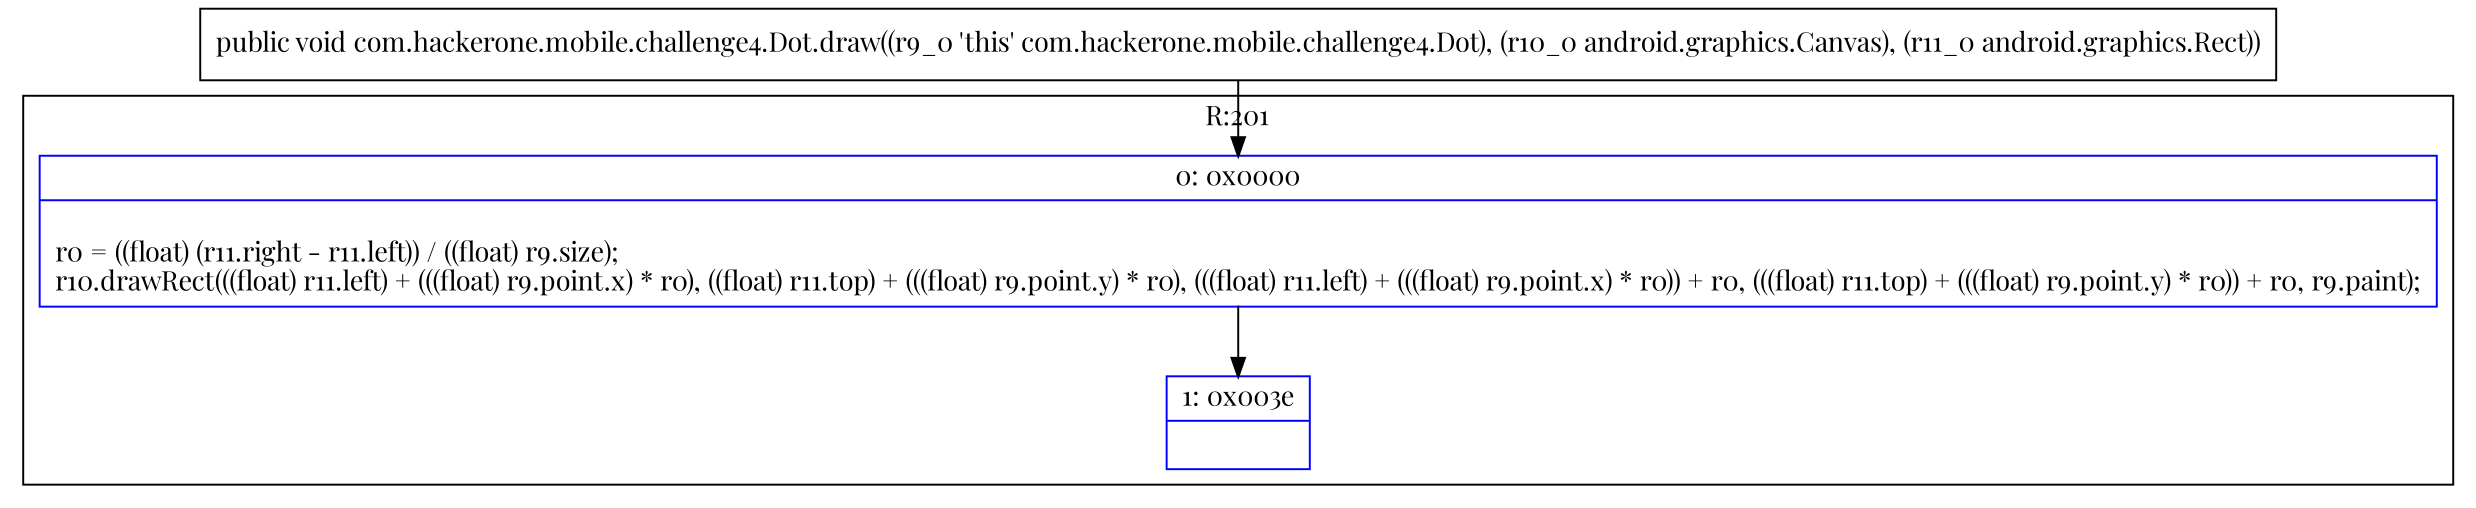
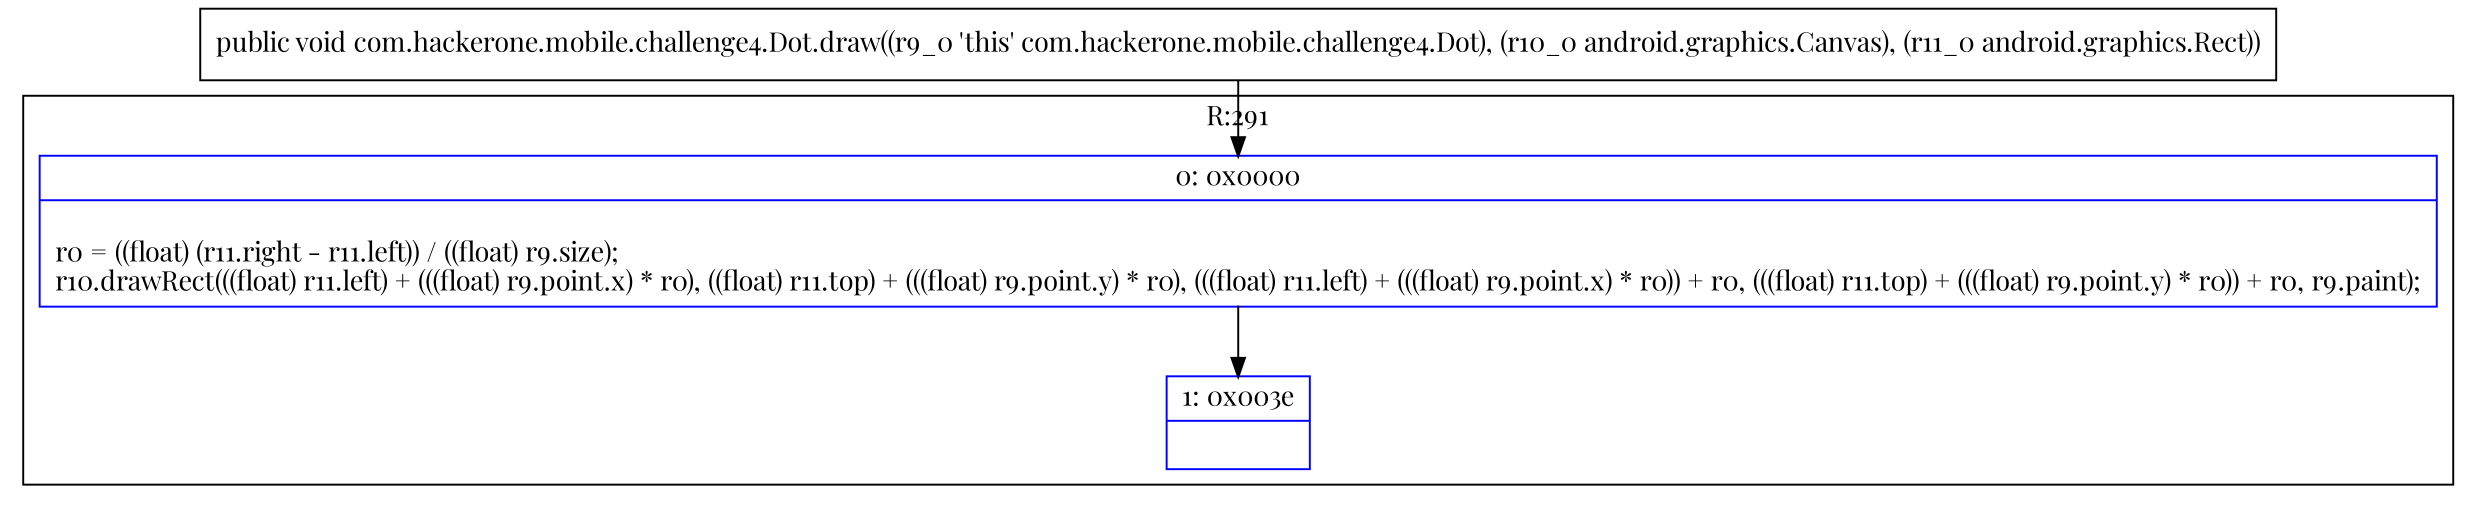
cluster "R:201": label "R:201" -> "R:291"
